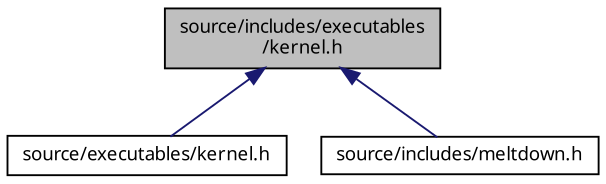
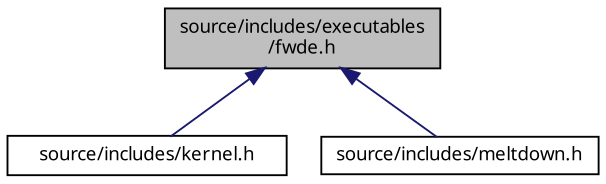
node "source/includes/executables /kernel.h": label "source/includes/executables /kernel.h" -> "source/includes/executables /fwde.h"
node "source/executables/kernel.h": label "source/executables/kernel.h" -> "source/includes/kernel.h"
